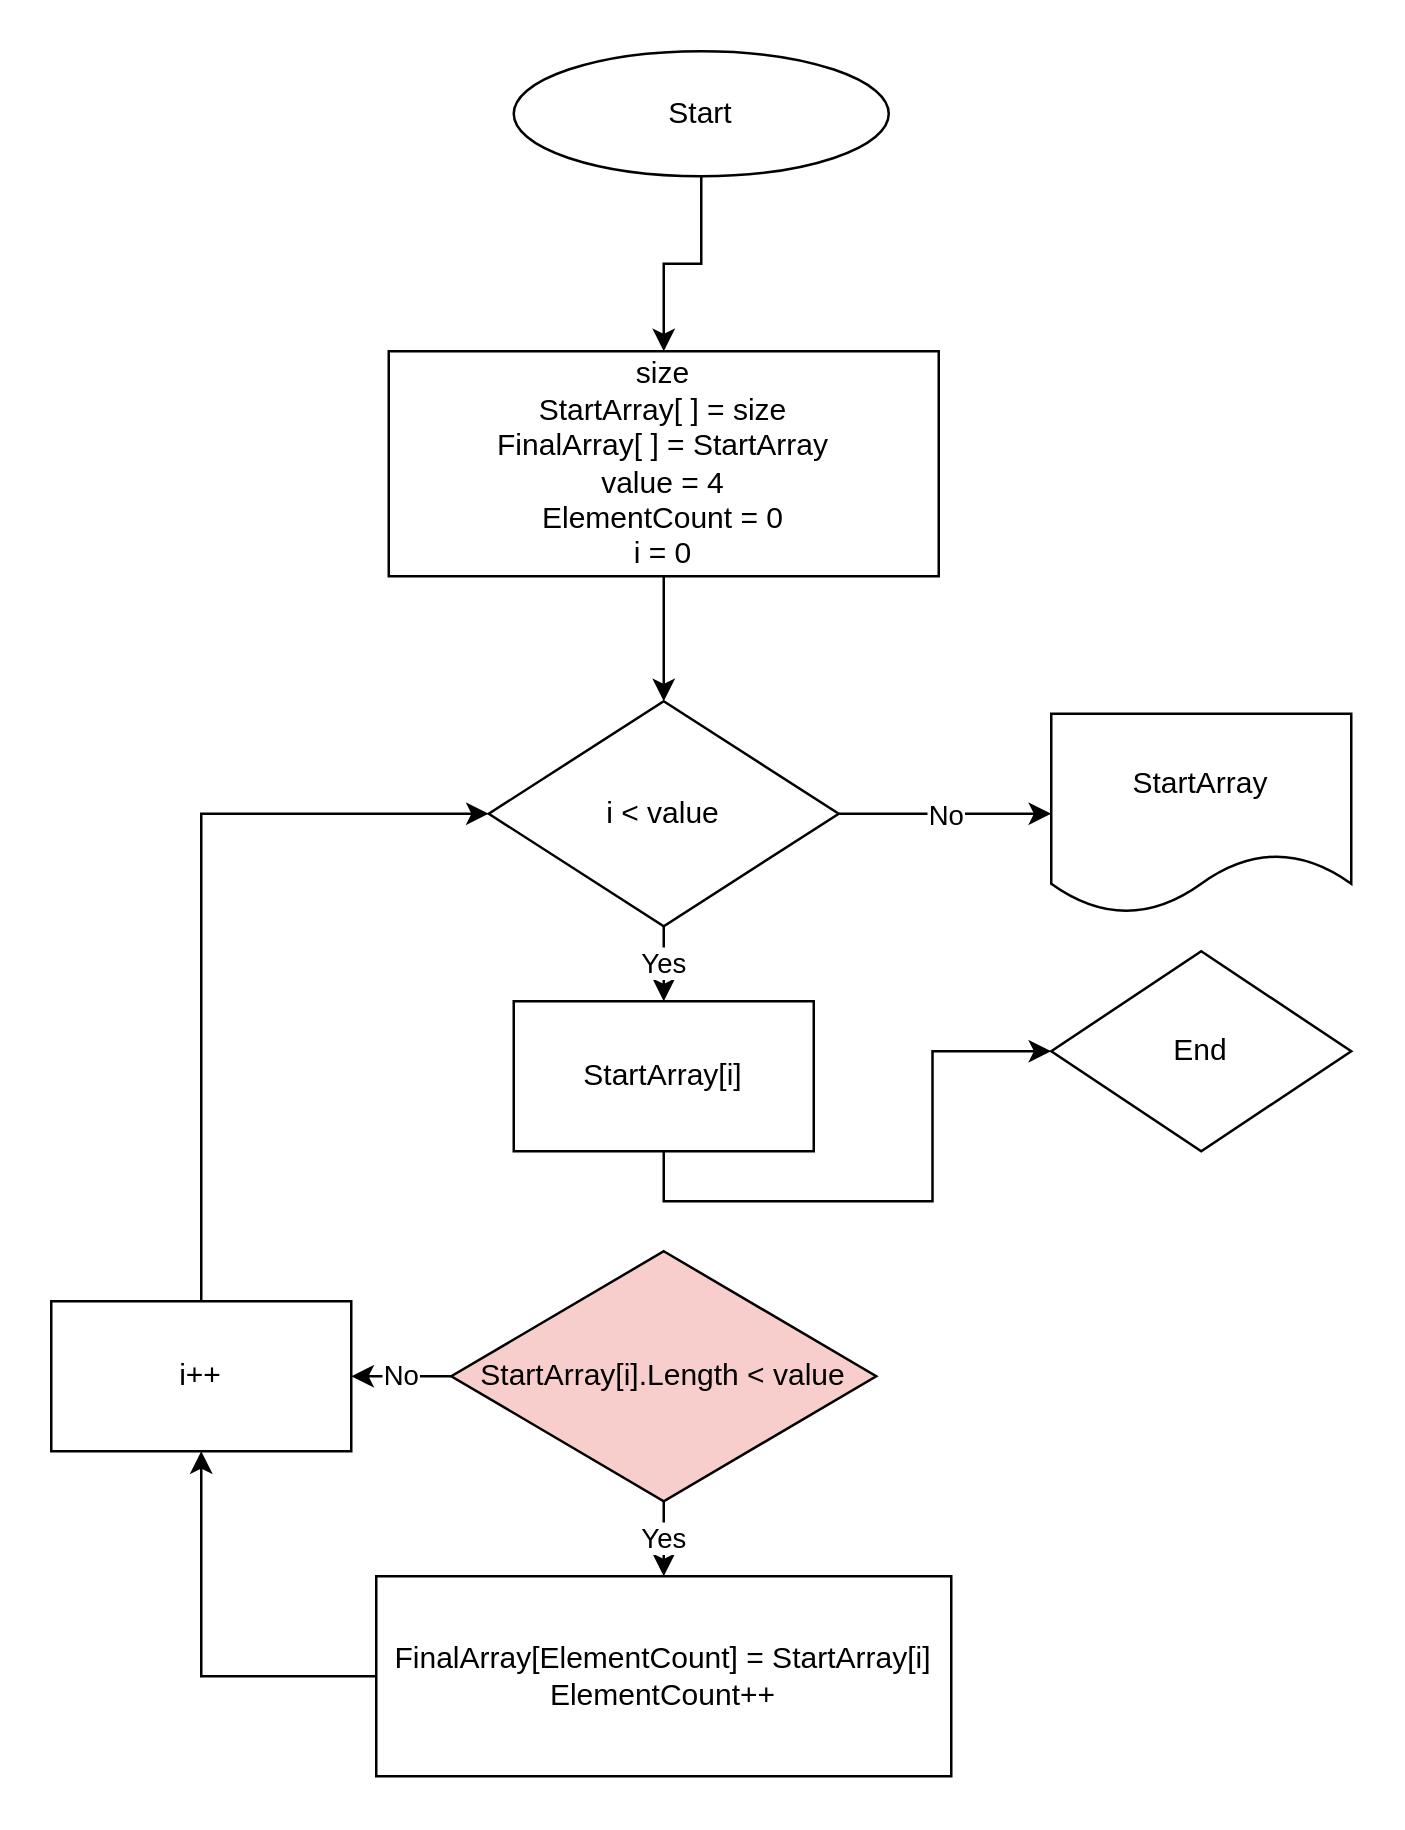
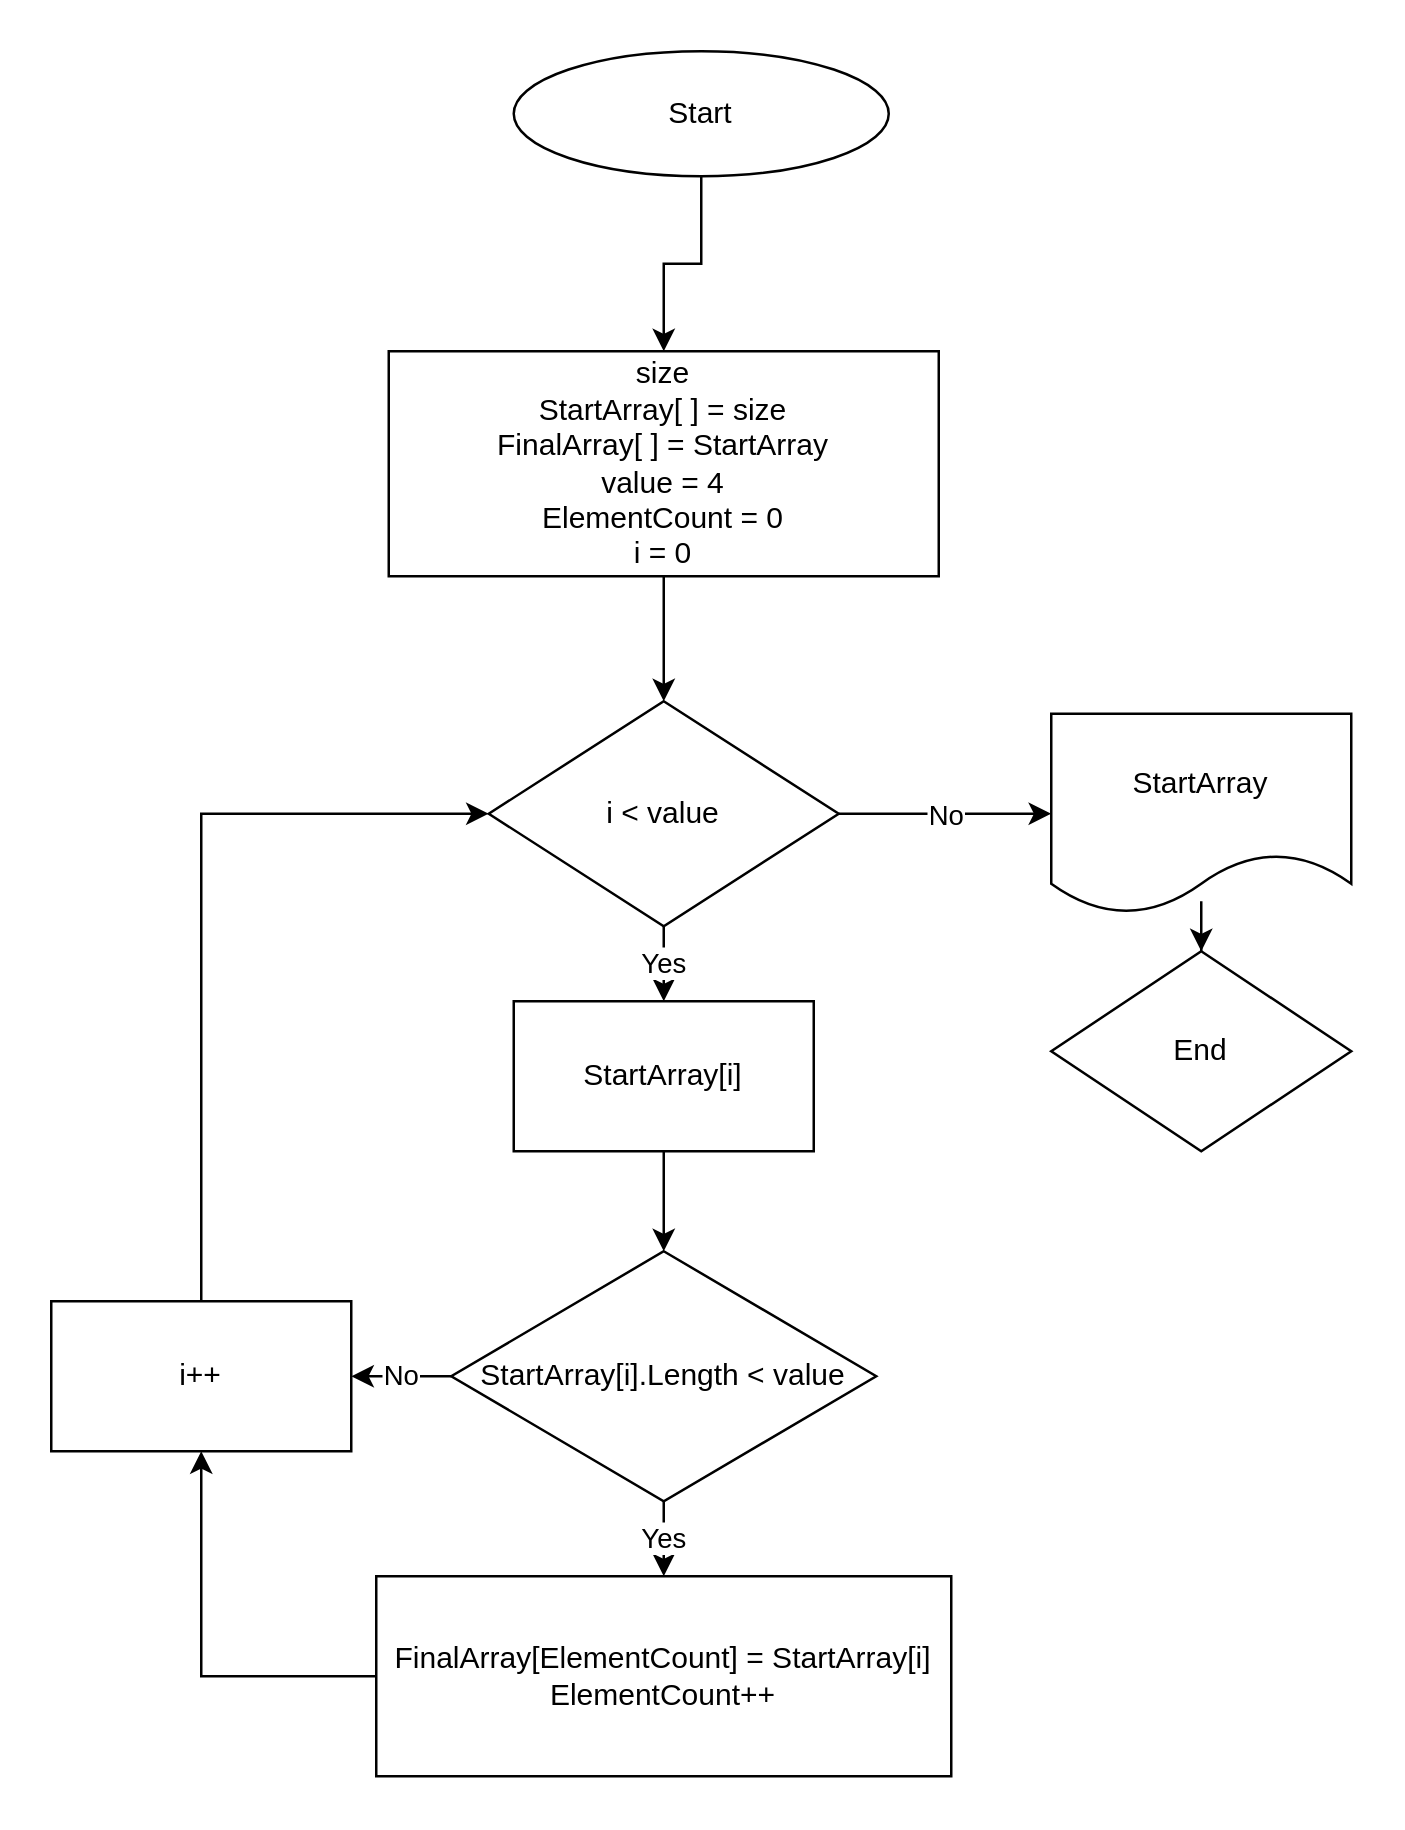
edge "StartArray" -> "End": added
edge "StartArray[i]" -> "End": now "StartArray[i]" -> "StartArray[i].Length < value"
node "StartArray[i].Length < value": fillcolor #f8cecc -> #ffffff
